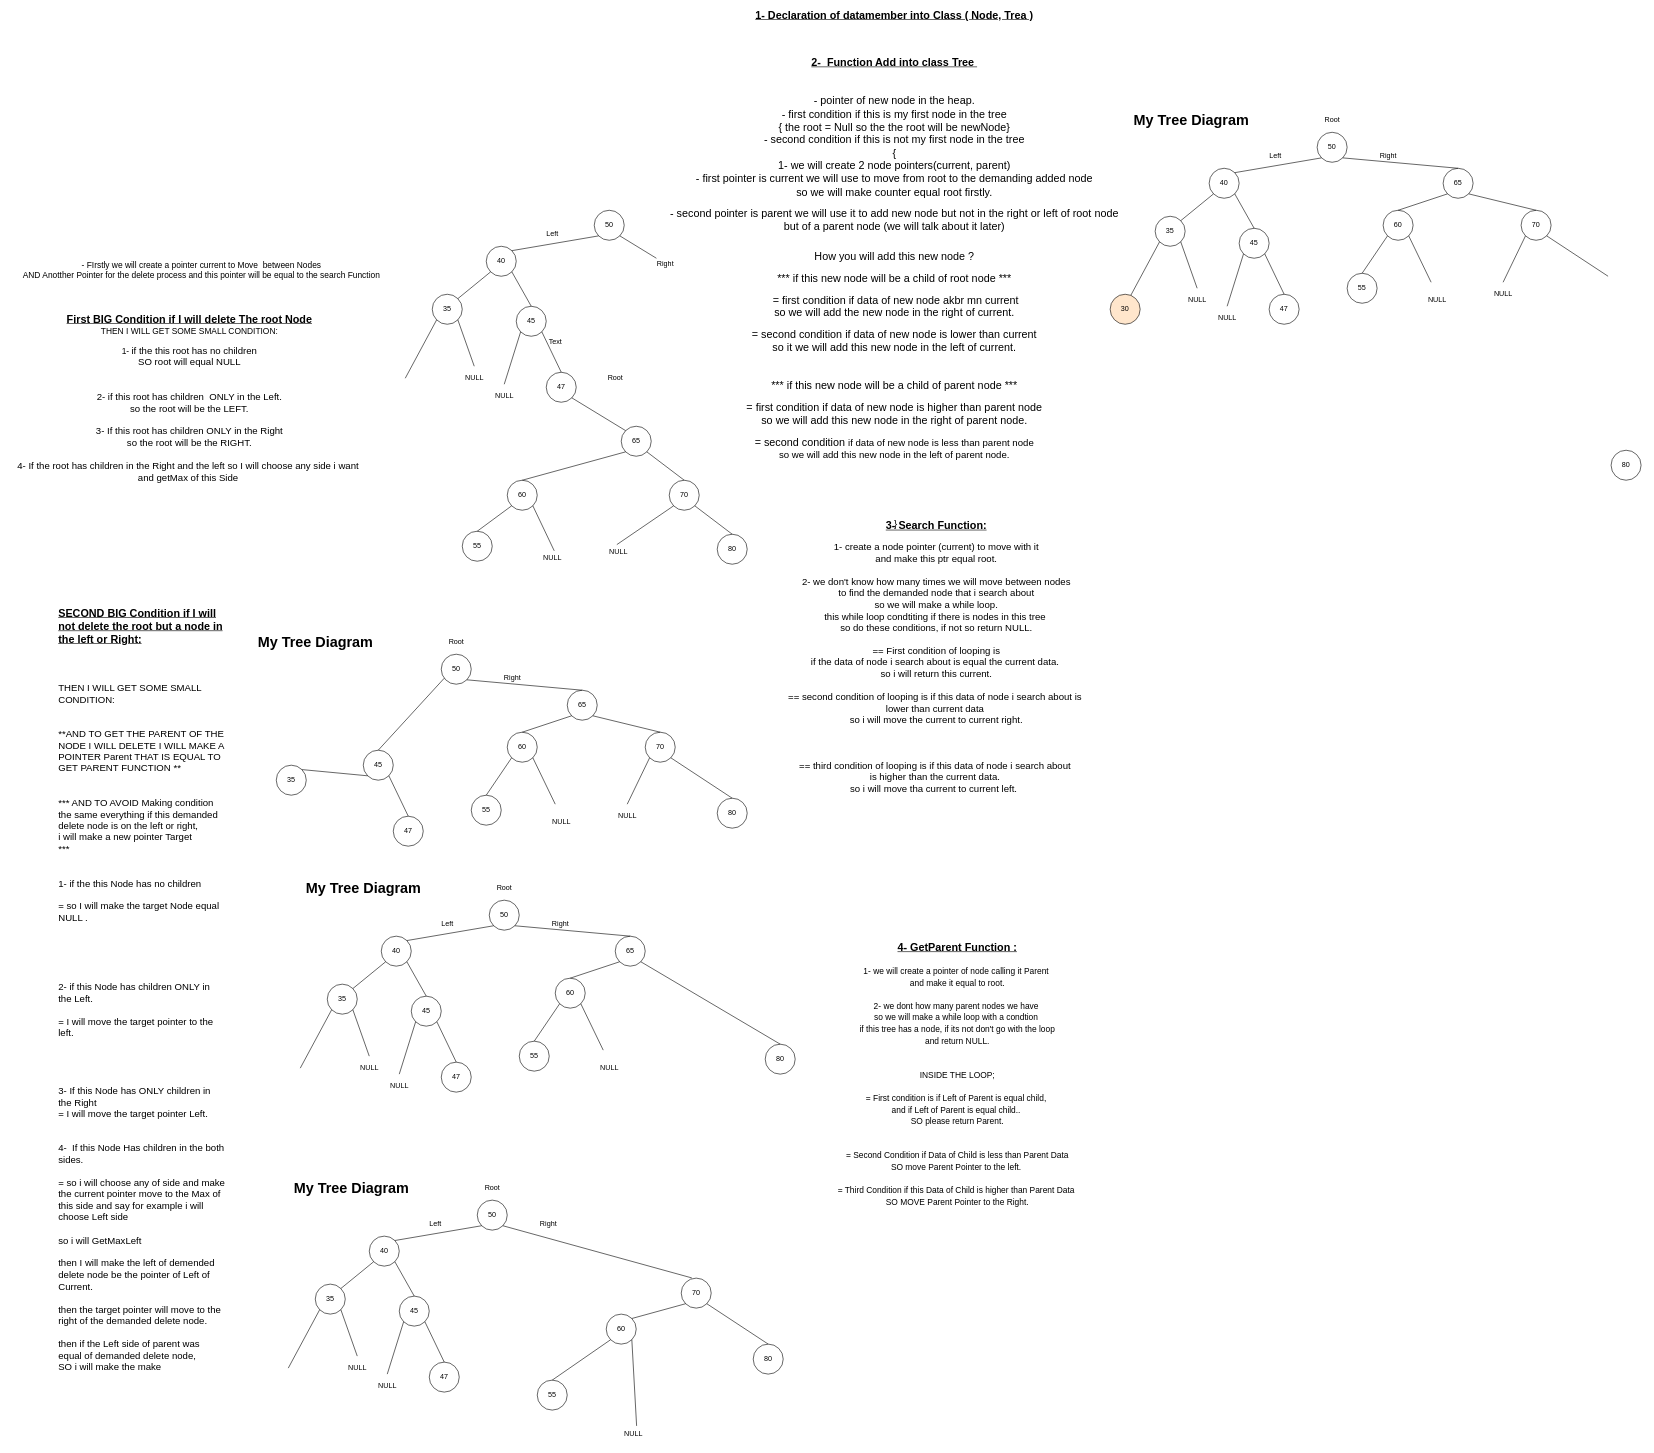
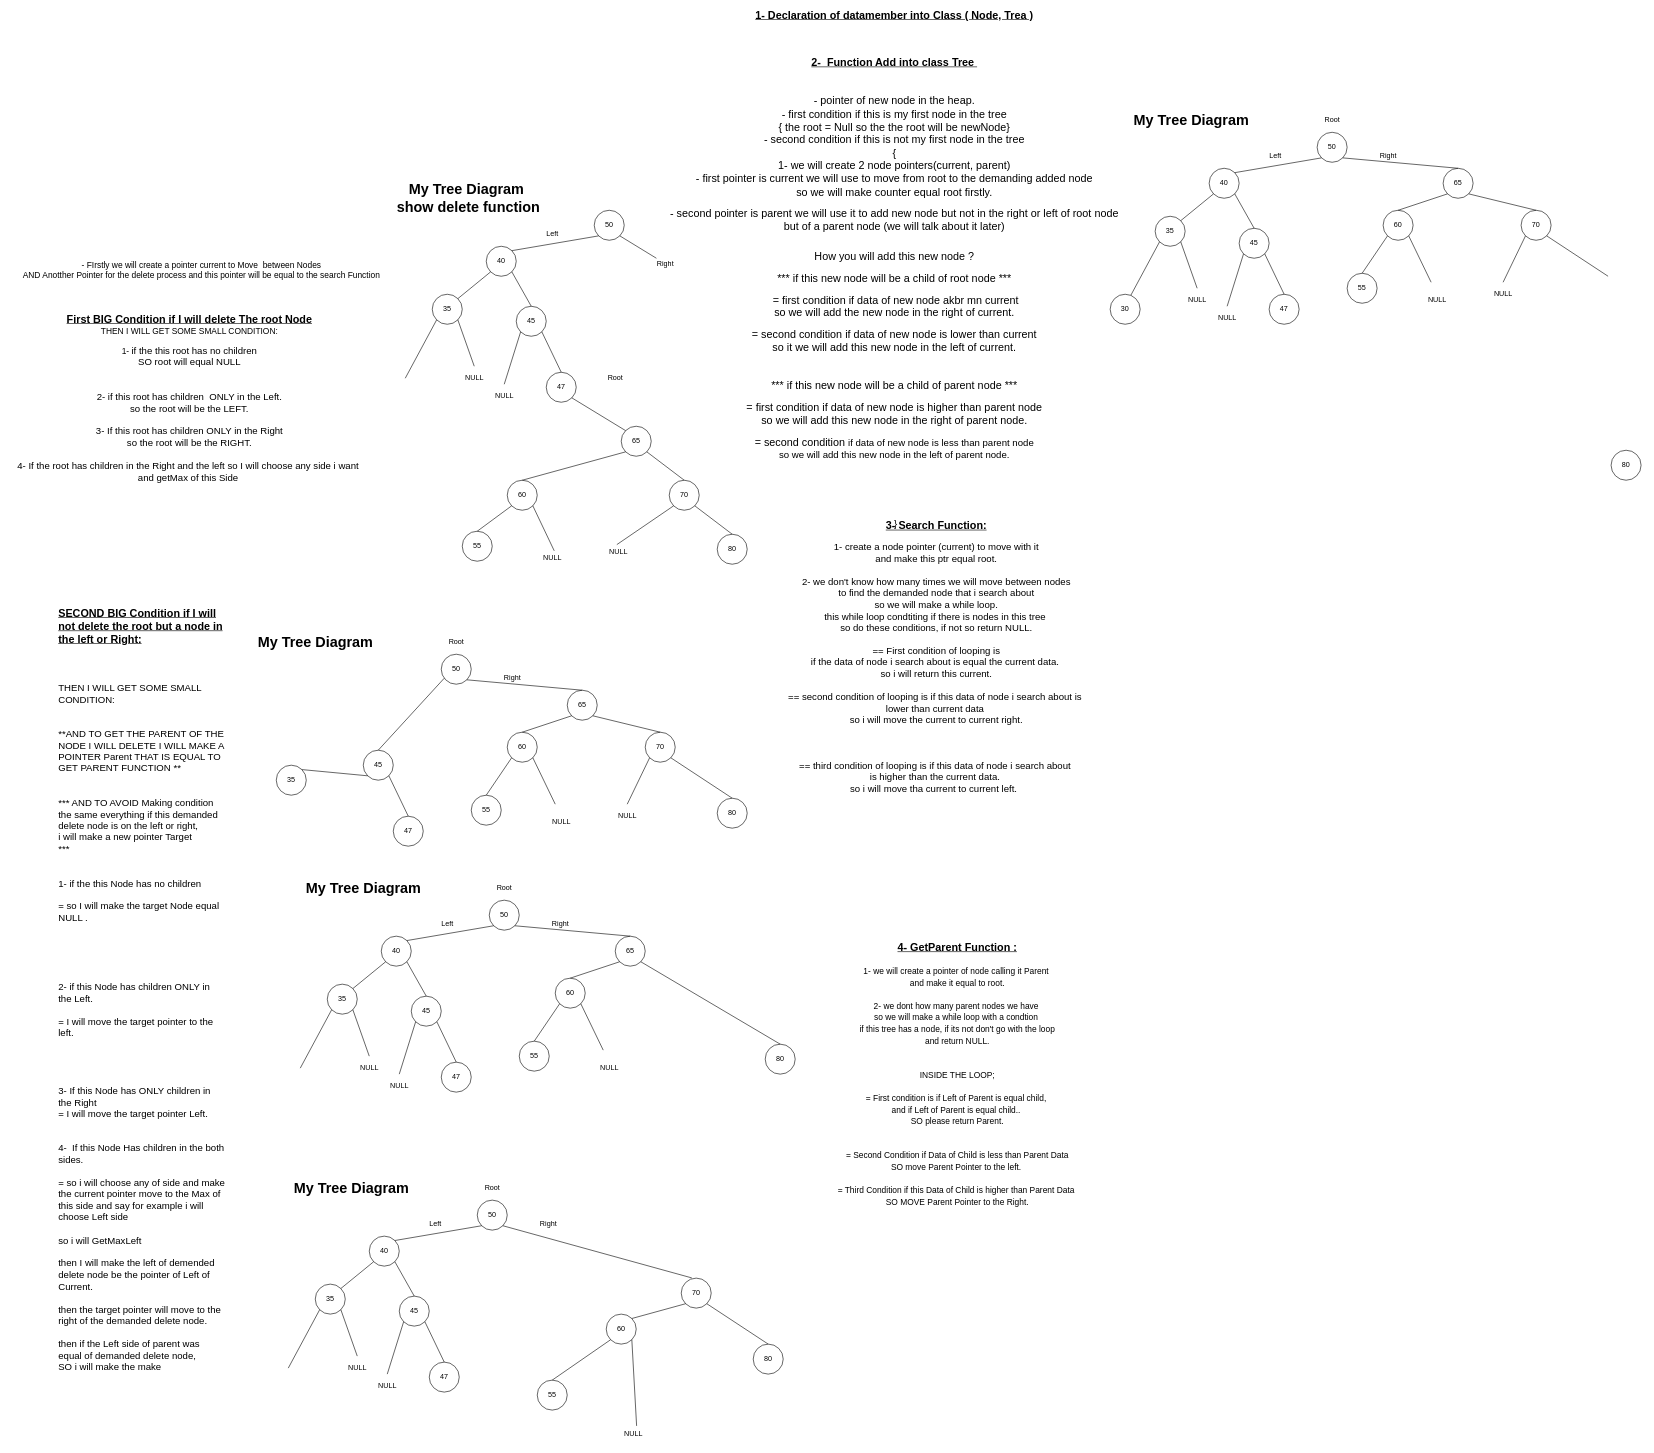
node "My Tree Diagram show delete function": added
node "30": fillcolor #ffe6cc -> #ffffff
node "Text": removed
